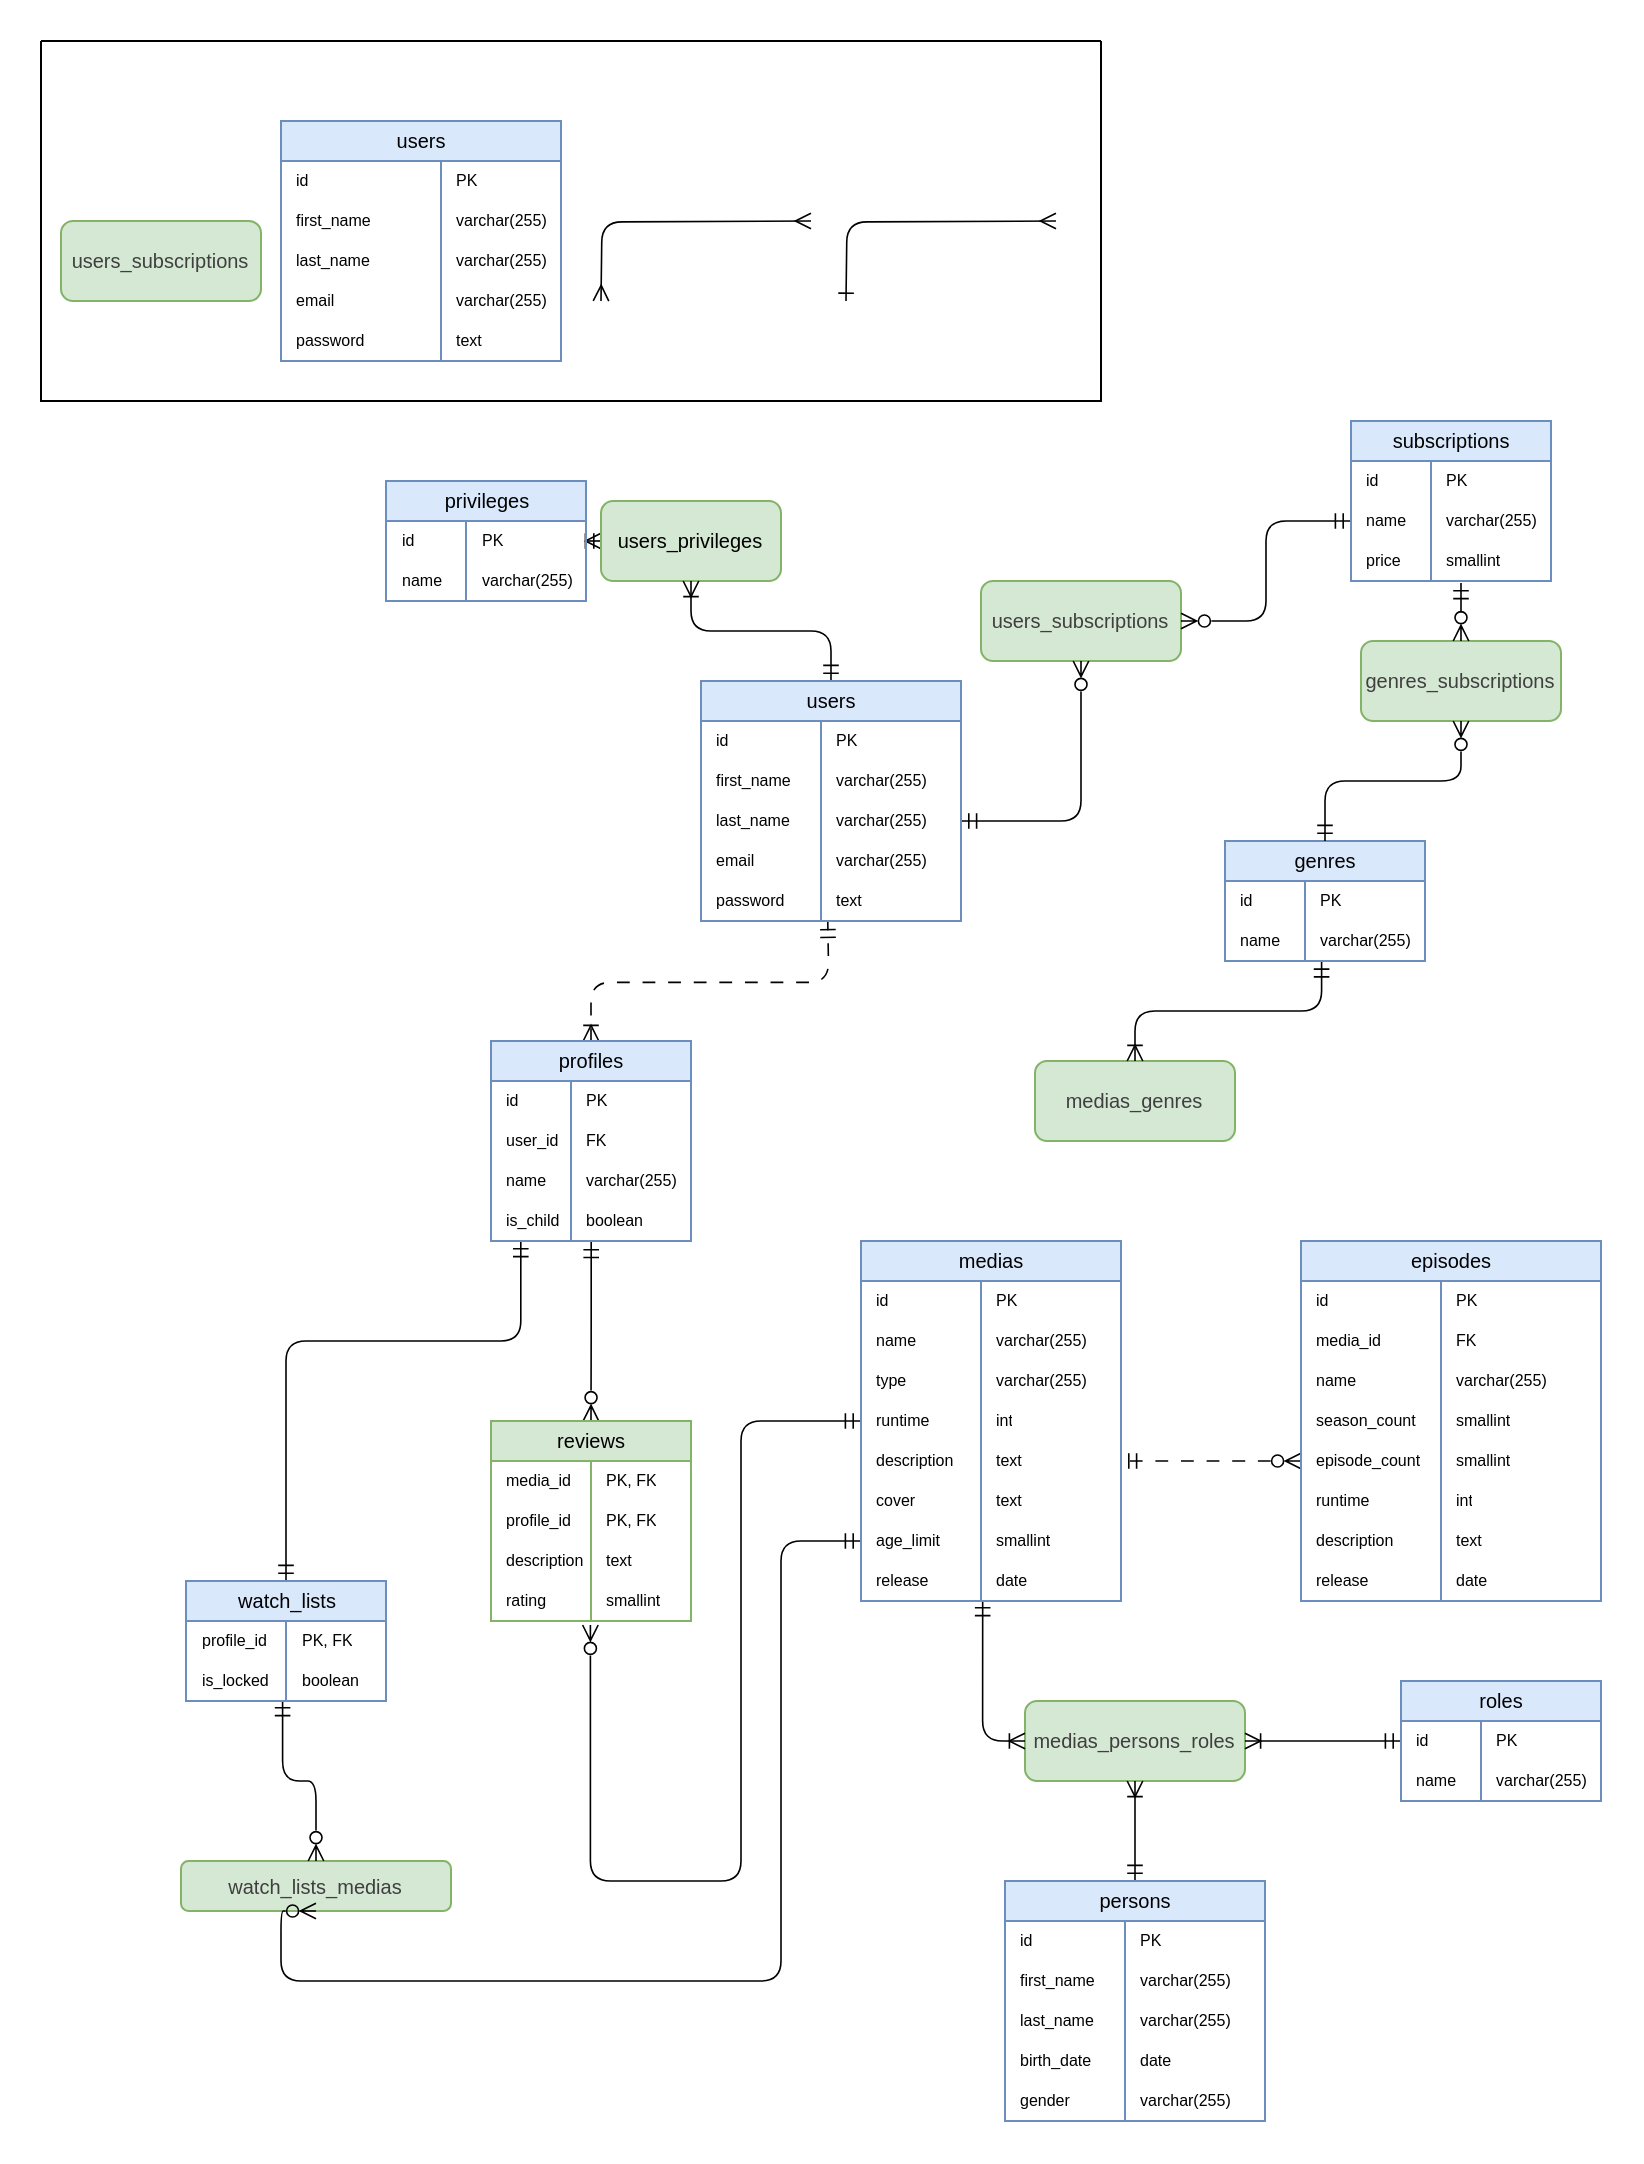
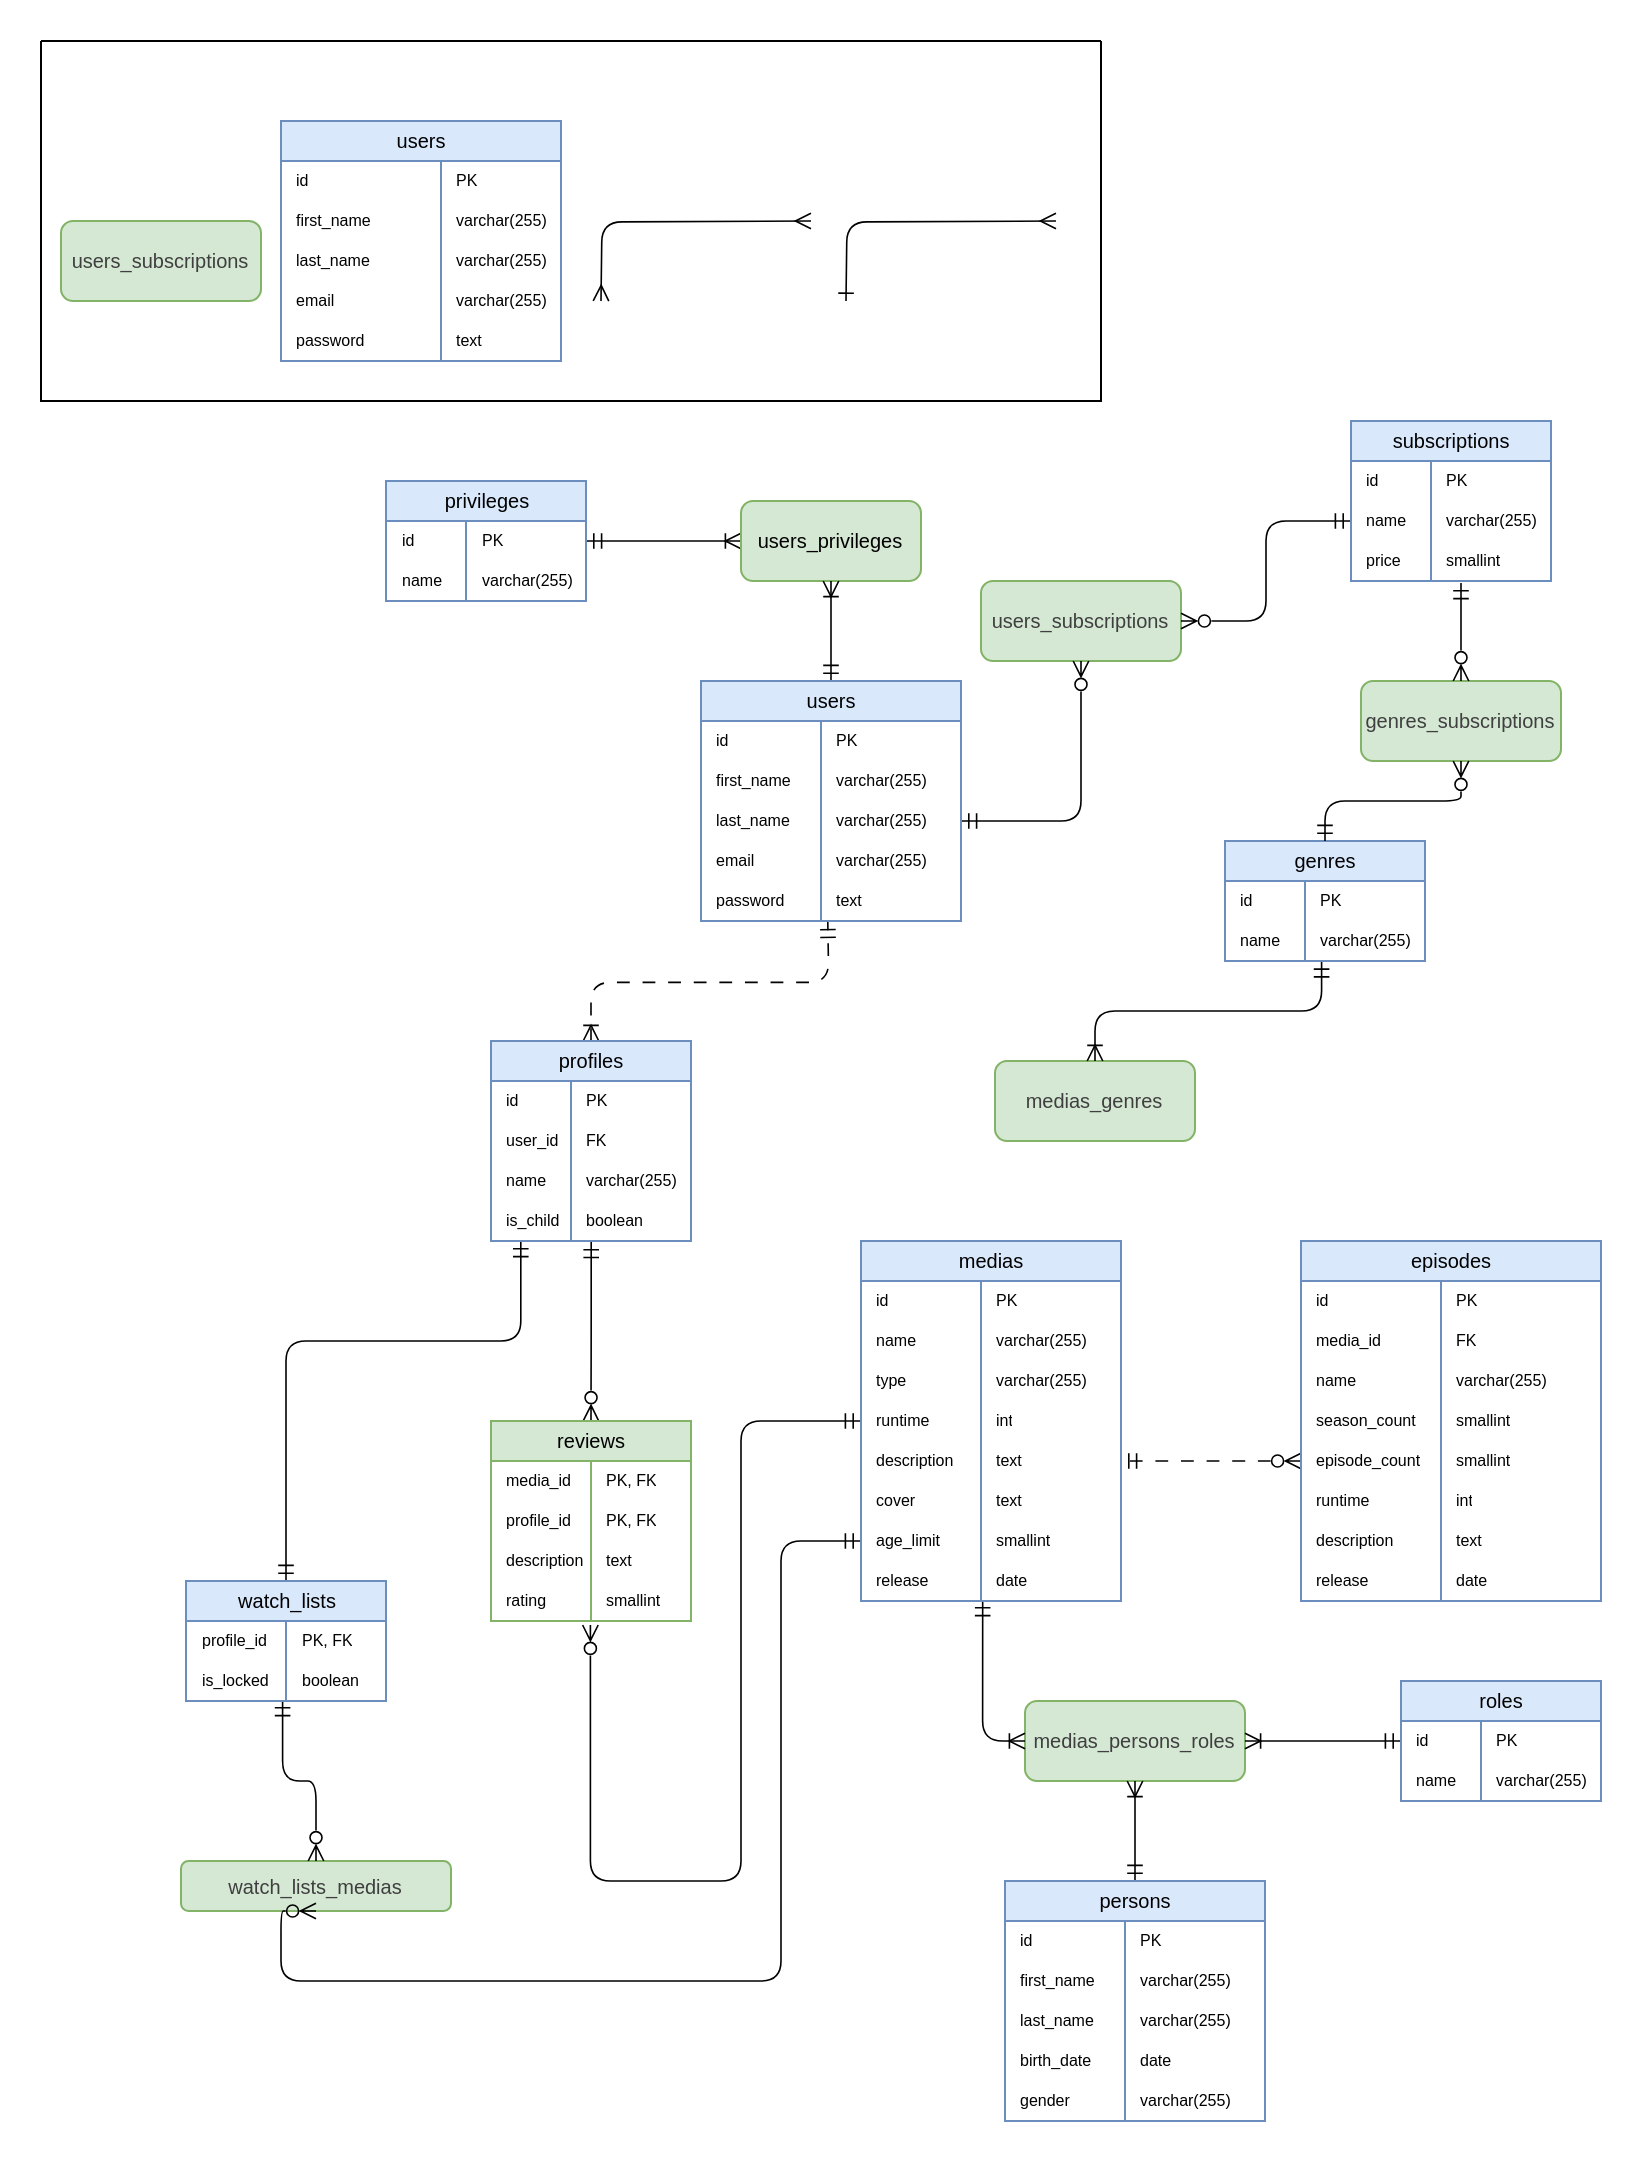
node "users_privileges": moved (691, 541) -> (831, 541)
node "genres_subscriptions": moved (1461, 681) -> (1461, 721)
node "medias_genres": moved (1135, 1101) -> (1095, 1101)
